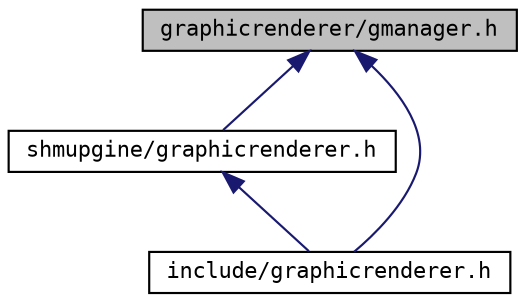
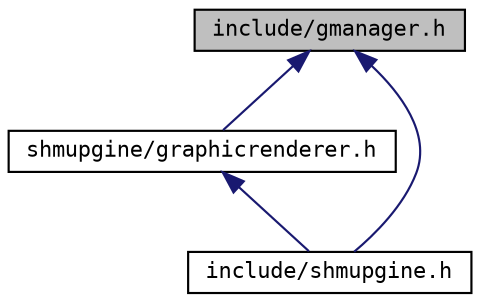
node "graphicrenderer/gmanager.h": label "graphicrenderer/gmanager.h" -> "include/gmanager.h"
node "include/graphicrenderer.h": label "include/graphicrenderer.h" -> "include/shmupgine.h"
